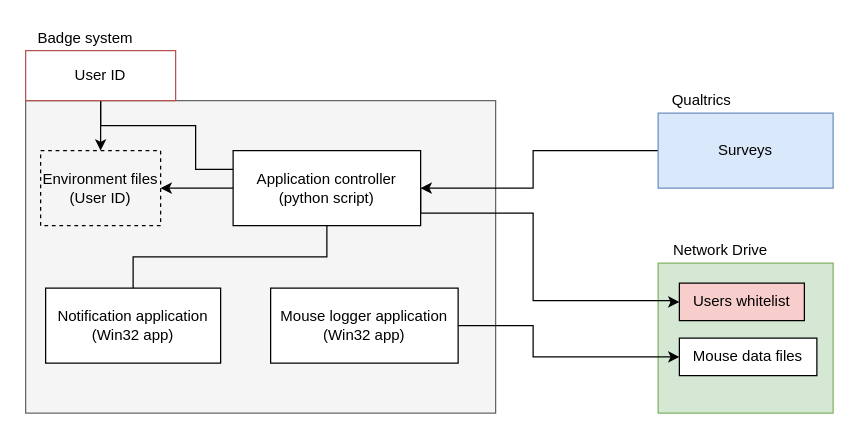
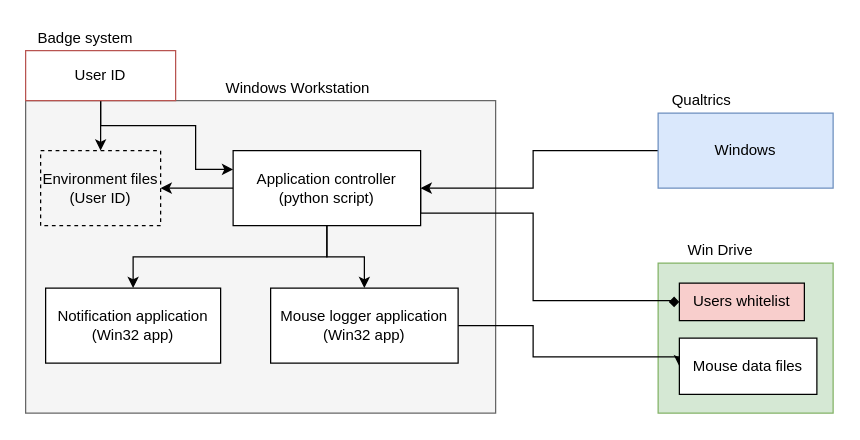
node "Windows Workstation": added
node "Surveys": label "Surveys" -> "Windows"
edge "User ID" -- "Application controller (python script)": arrowhead none -> classic
node "Network Drive": label "Network Drive" -> "Win Drive"
edge "Application controller (python script)" -> "Mouse logger application (Win32 app)": added
edge "Application controller (python script)" -- "Notification application (Win32 app)": arrowhead none -> classic
edge "Application controller (python script)" -> "Users whitelist": arrowhead classic -> diamond
node "Mouse data files": size 138x38 -> 138x56
